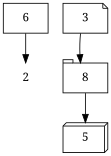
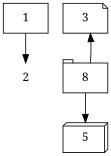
node "6": label "6" -> "1"
edge "3" -> "8": reversed
